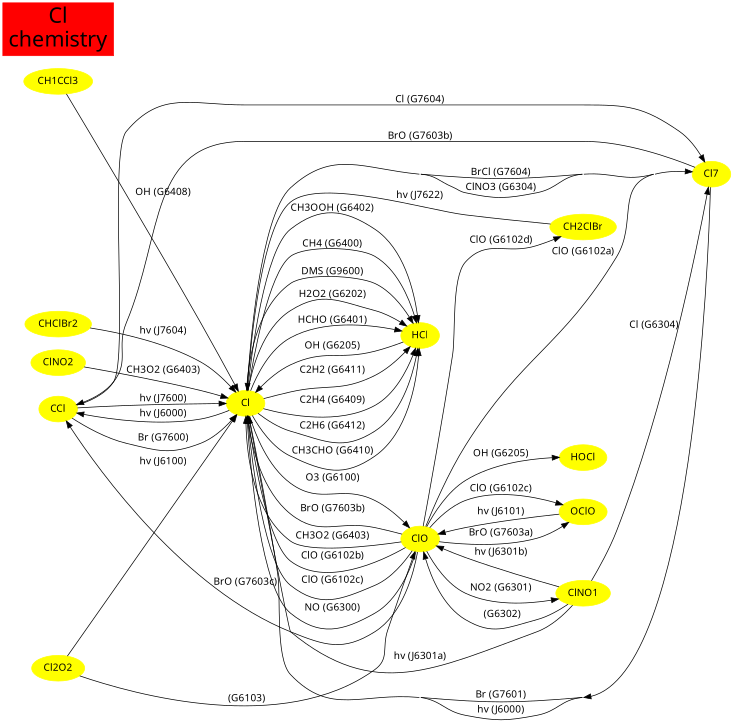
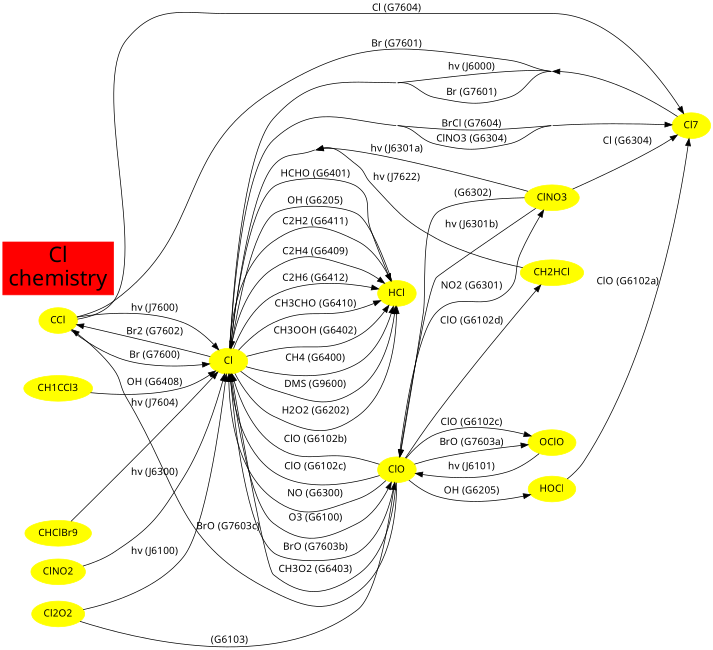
edge "Cl7" -> "CCl": label "BrO (G7603b)" -> "Br (G7601)"
node "CH2ClBr": label "CH2ClBr" -> "CH2HCl"
node "CHClBr2": label "CHClBr2" -> "CHClBr9"
edge "ClO" -> "Cl7": now "HOCl" -> "Cl7"
edge "ClNO2" -> "Cl": label "CH3O2 (G6403)" -> "hv (J6300)"
edge "Cl" -> "CCl": label "hv (J6000)" -> "Br2 (G7602)"
node "ClNO1": label "ClNO1" -> "ClNO3"
